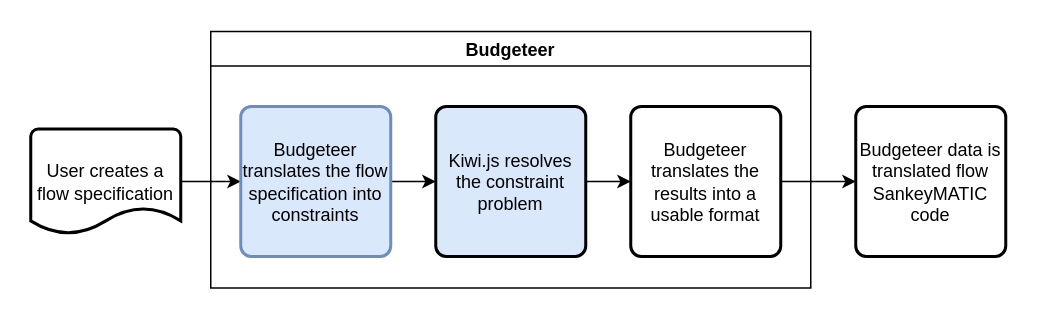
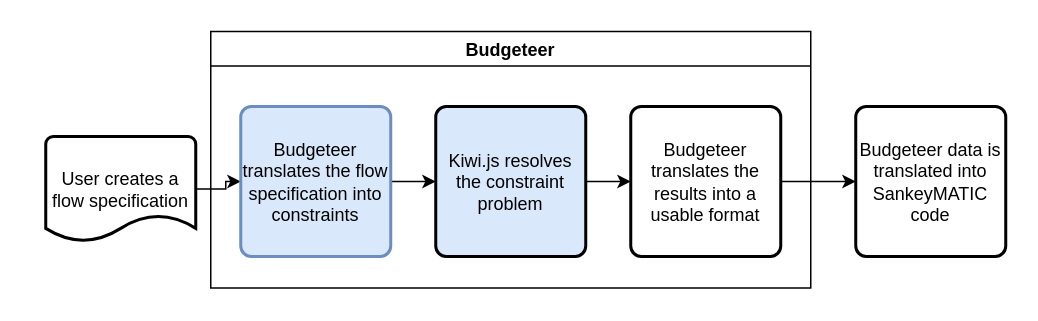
node "User creates a flow specification": moved (106, 182) -> (121, 189)
node "Budgeteer data is translated flow SankeyMATIC code": label "Budgeteer data is translated flow SankeyMATIC code" -> "Budgeteer data is translated into SankeyMATIC code"
